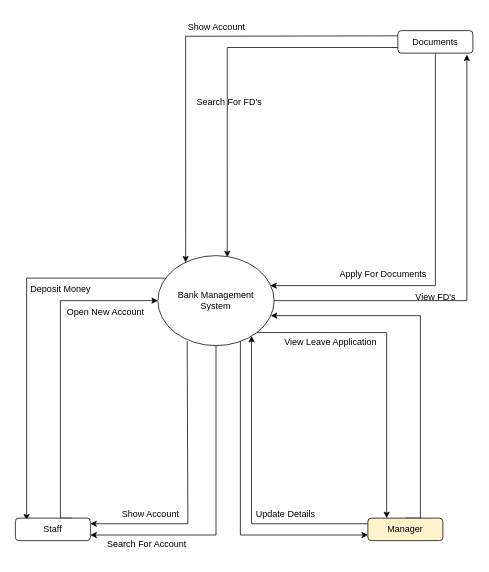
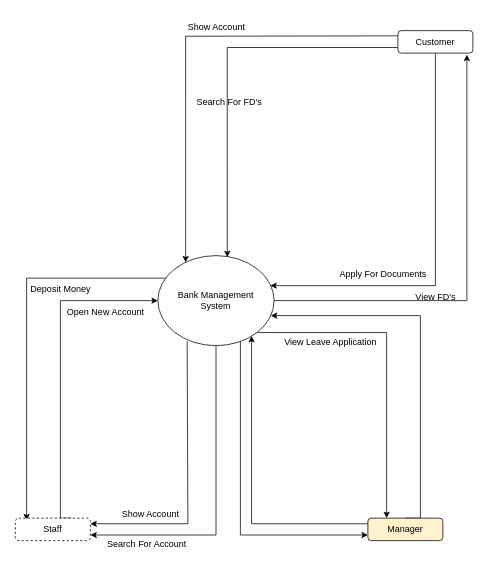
node "Documents": label "Documents" -> "Customer"
node "Update Details": removed
node "Staff": style solid -> dashed
